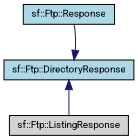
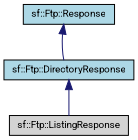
edge "sf::Ftp::Response" -> "sf::Ftp::DirectoryResponse": reversed
